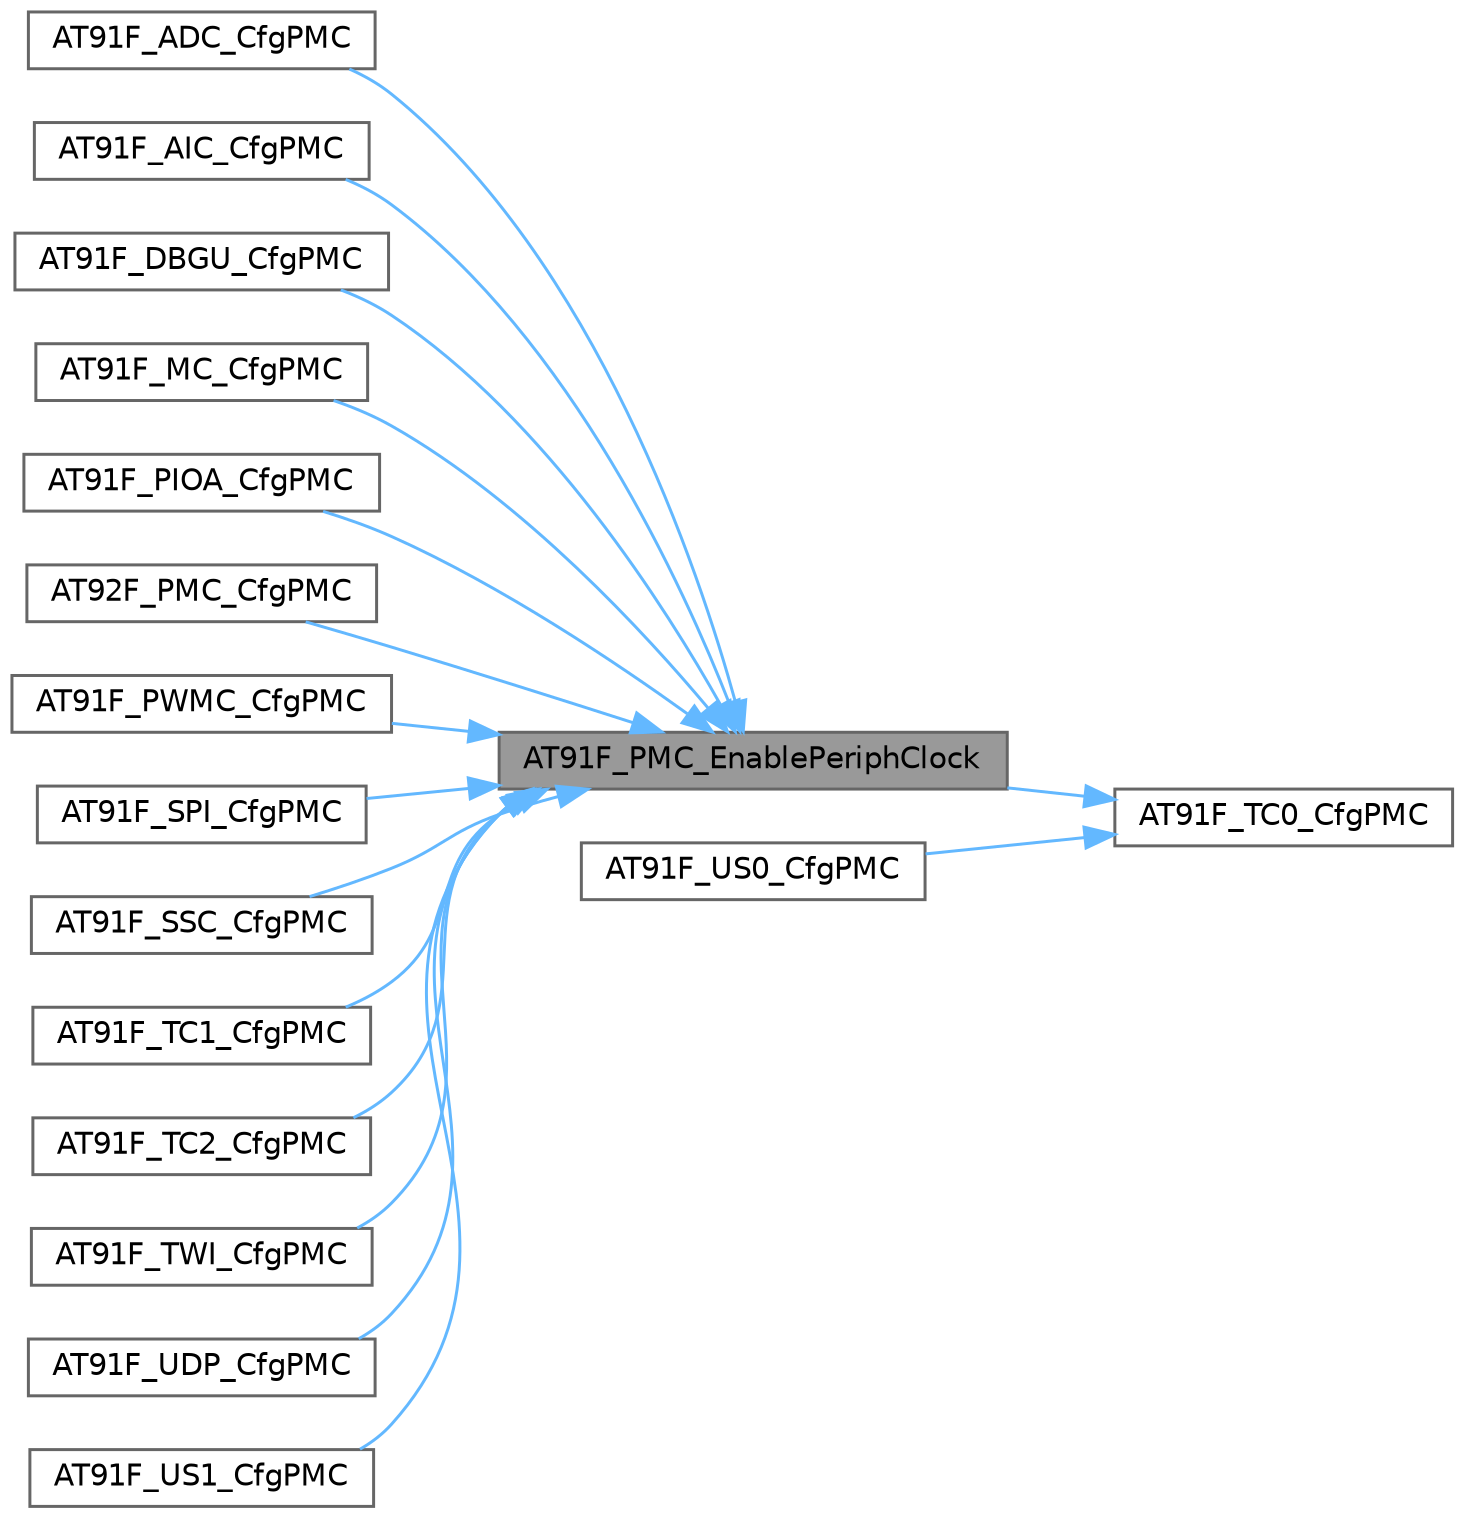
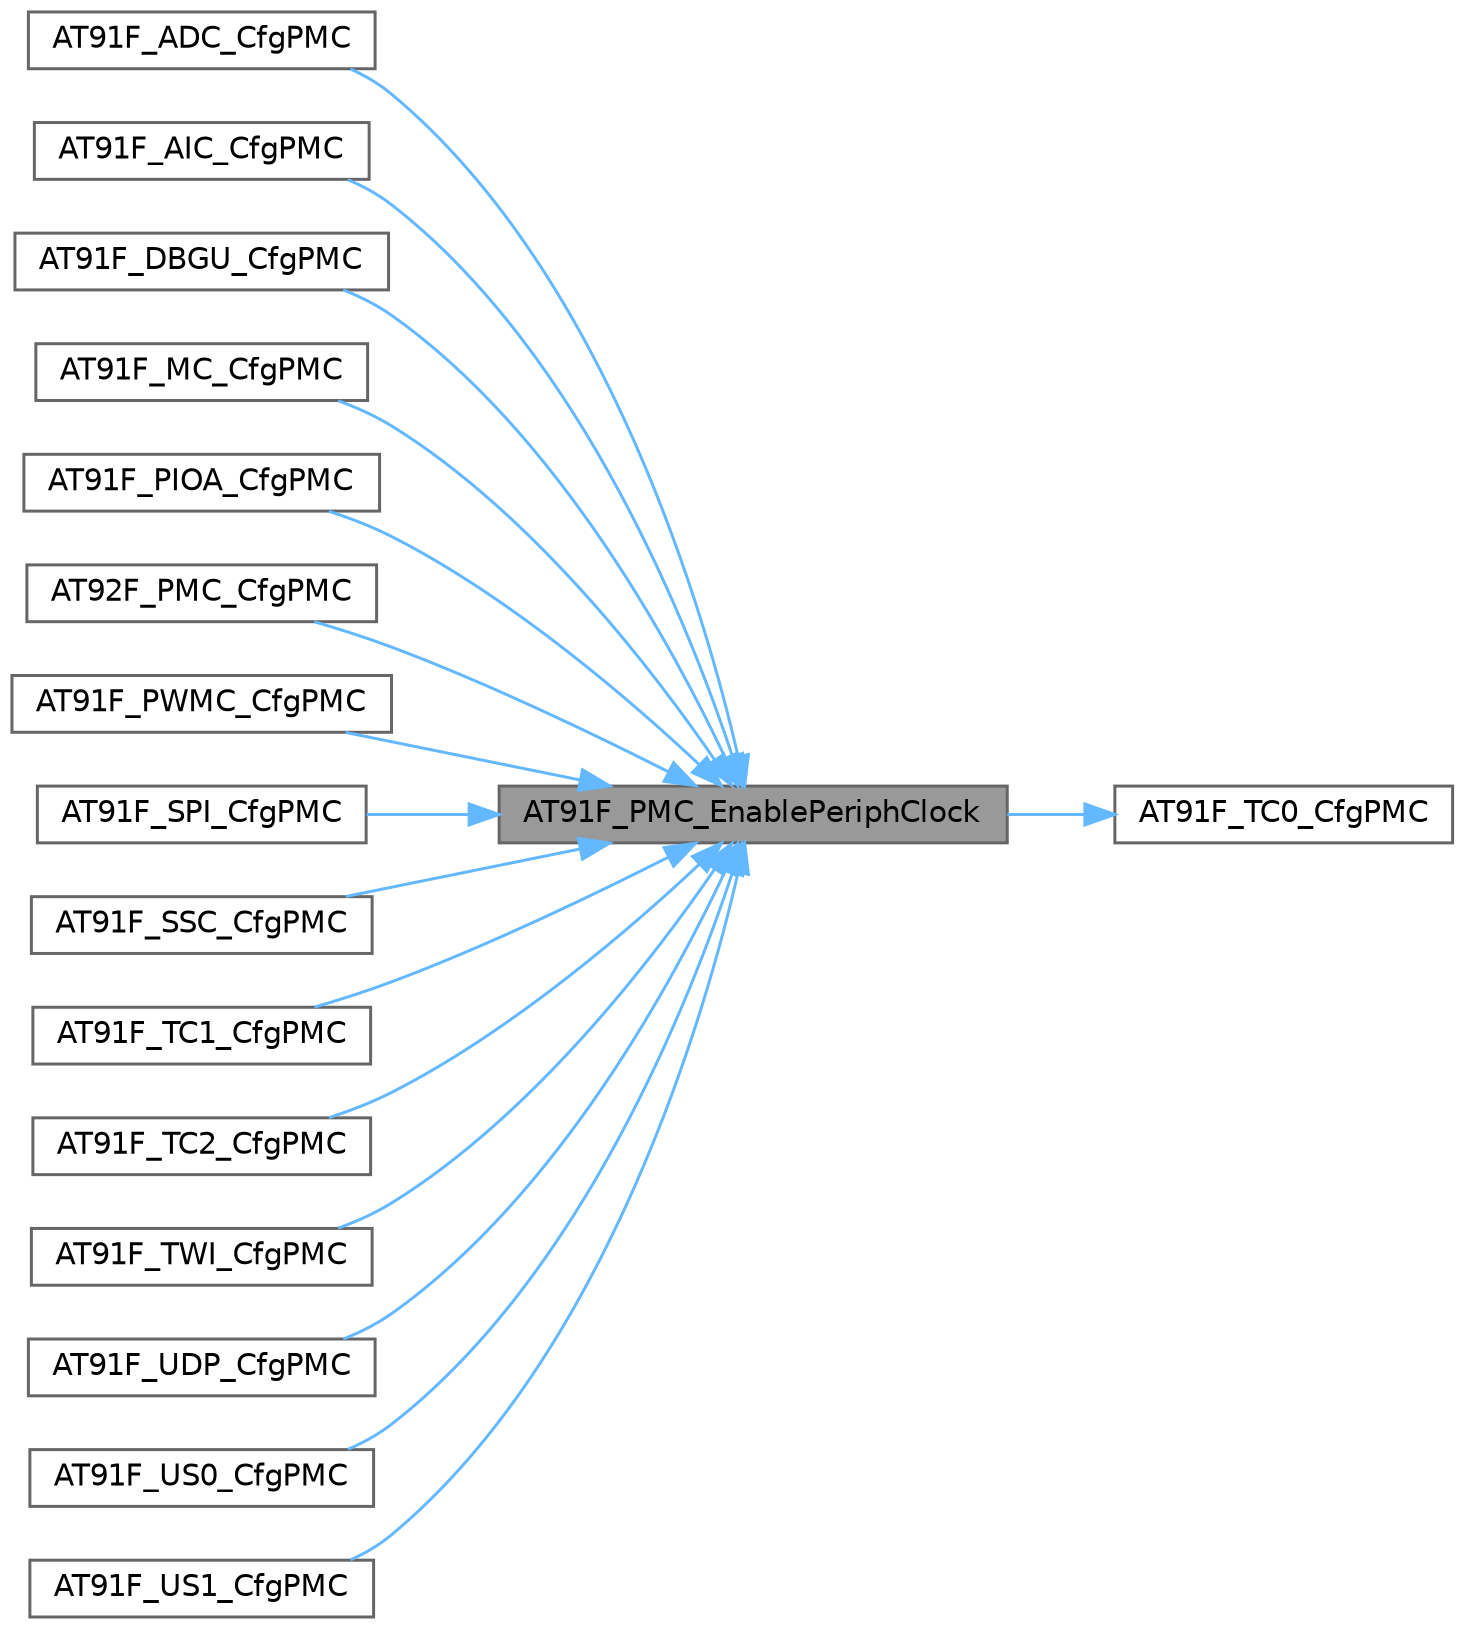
edge "AT91F_US0_CfgPMC" -> "AT91F_TC0_CfgPMC": now "AT91F_US0_CfgPMC" -> "AT91F_PMC_EnablePeriphClock"
